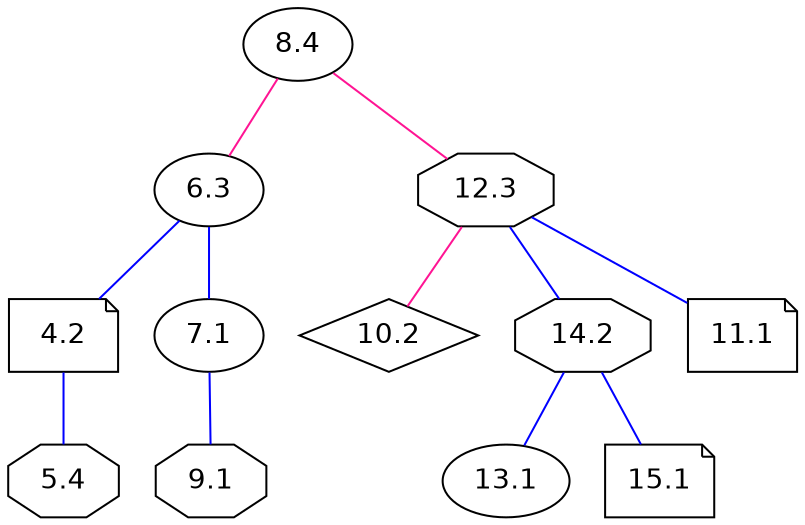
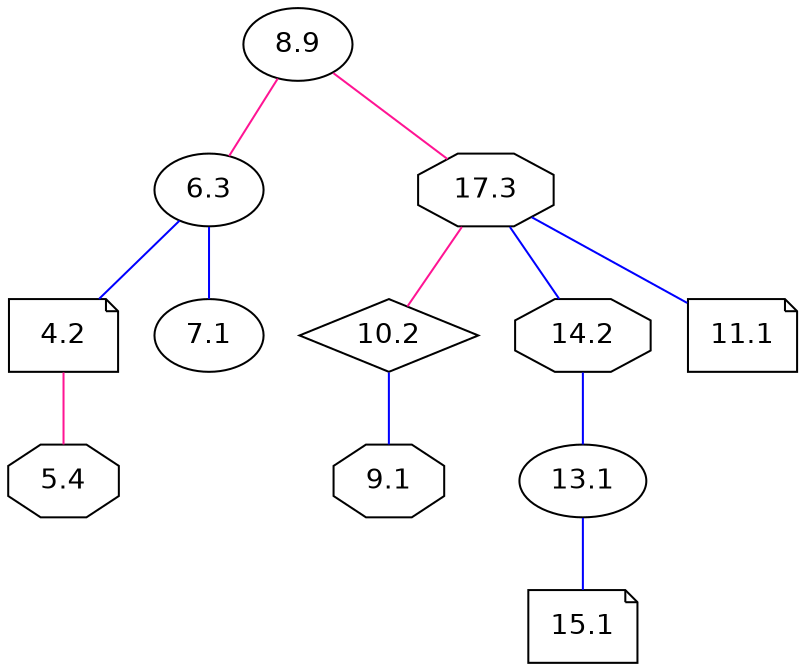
node "8.4": label "8.4" -> "8.9"
node "12.3": label "12.3" -> "17.3"
edge "4.2" -- "5.4": color blue -> deeppink
edge "7.1" -- "9.1": now "10.2" -- "9.1"
edge "14.2" -- "15.1": now "13.1" -- "15.1"
